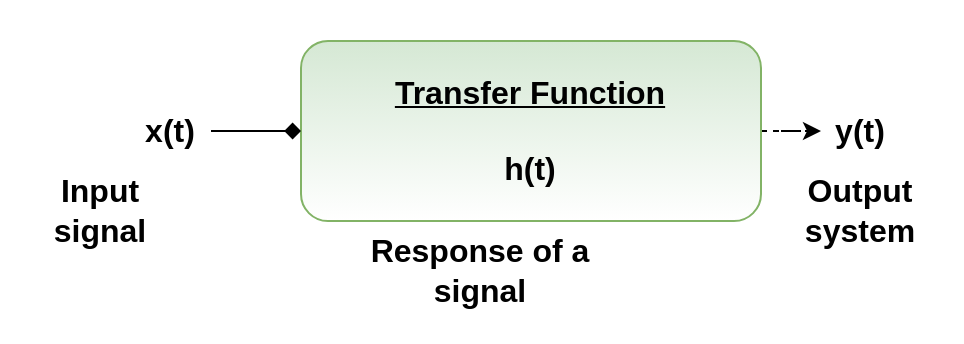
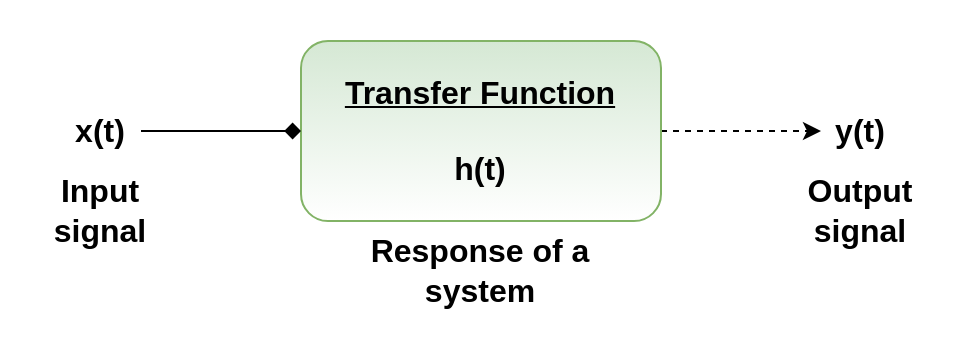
node "x(t)": moved (171, 131) -> (101, 131)
node "Transfer Functionh(t)": size 460x180 -> 360x180
node "Output system": label "Output system" -> "Output signal"
node "Response of a signal": label "Response of a signal" -> "Response of a system"
